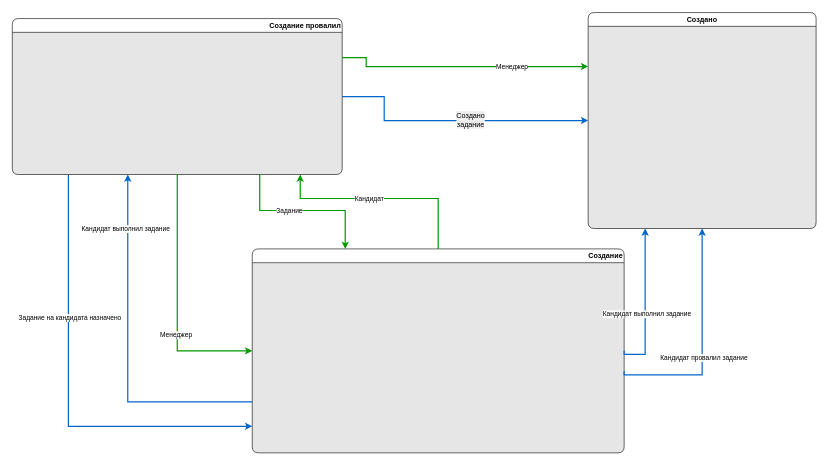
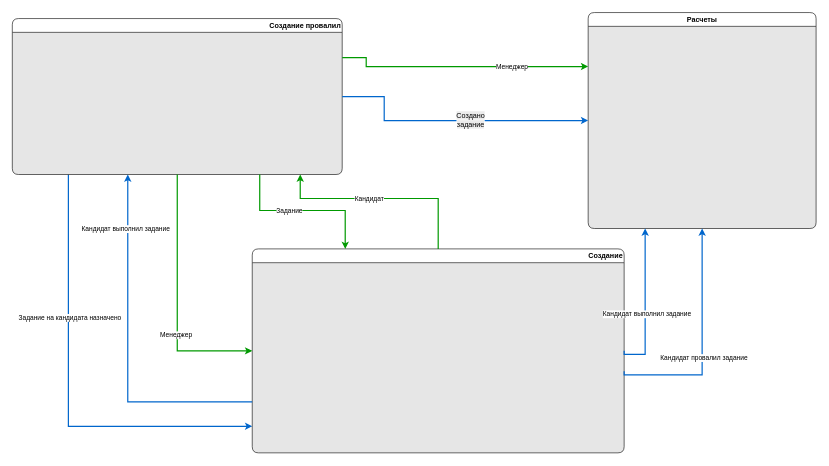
node "Создано": label "Создано" -> "Расчеты"
